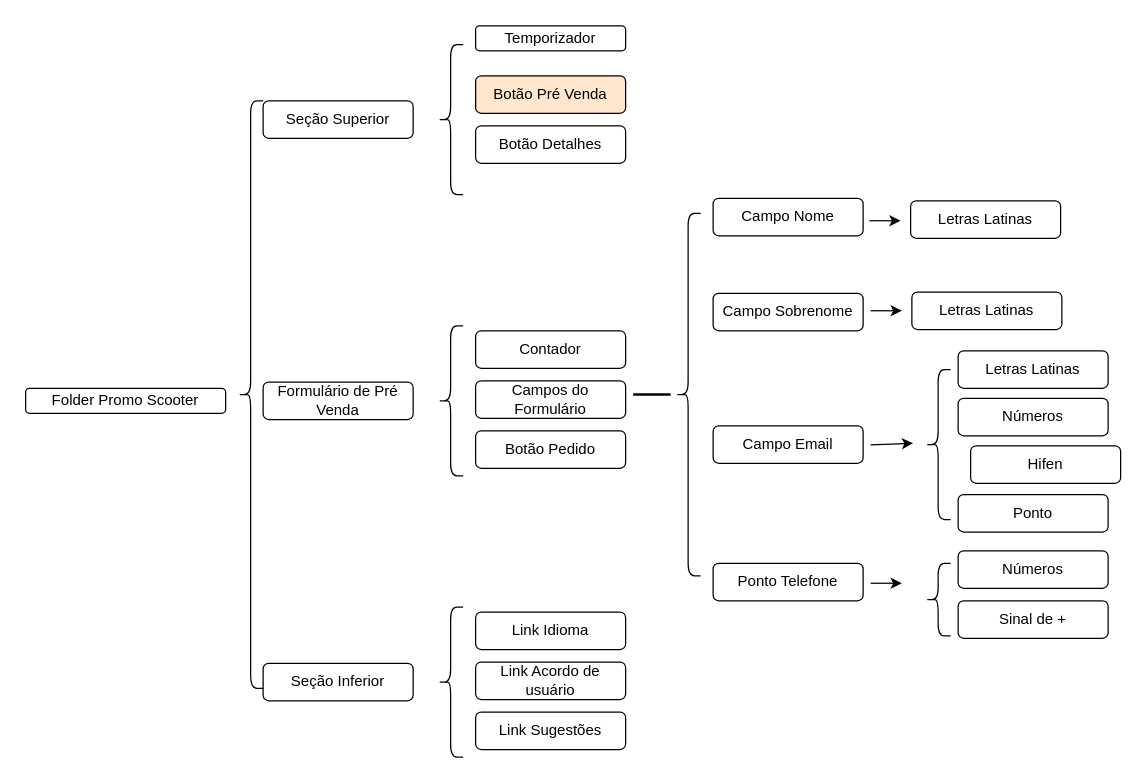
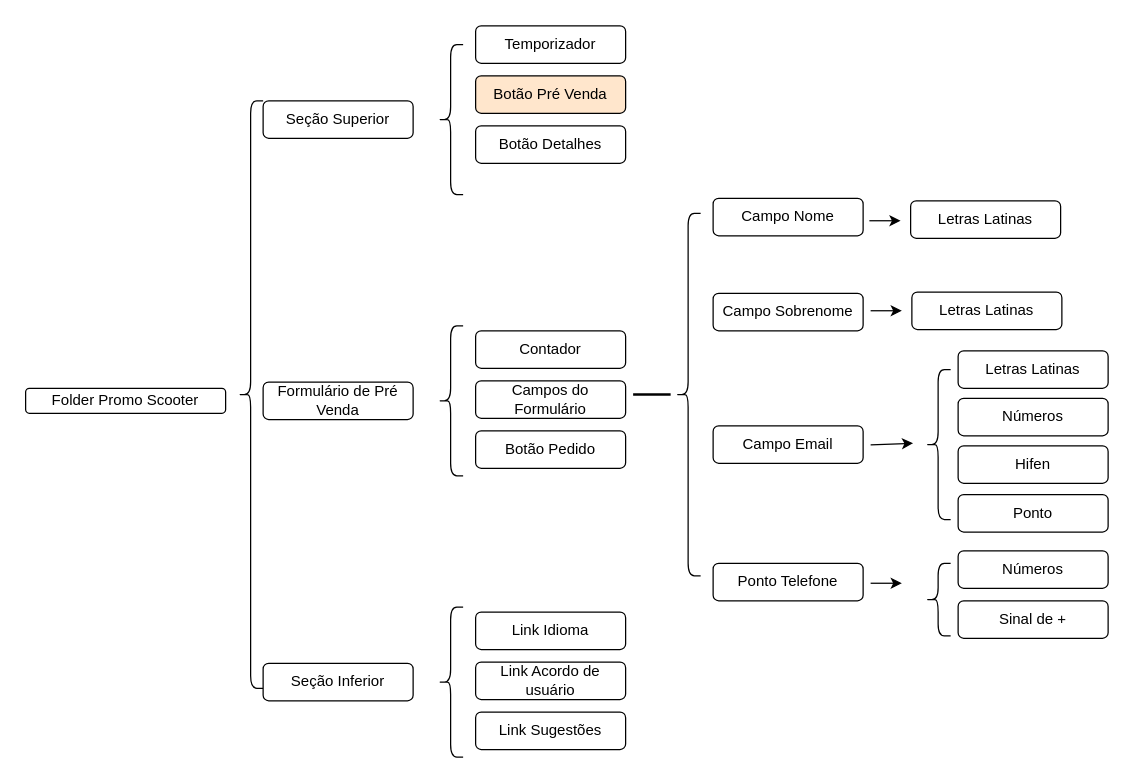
node "Temporizador": size 150x25 -> 150x38
node "Hifen": moved (1046, 464) -> (1033, 464)
